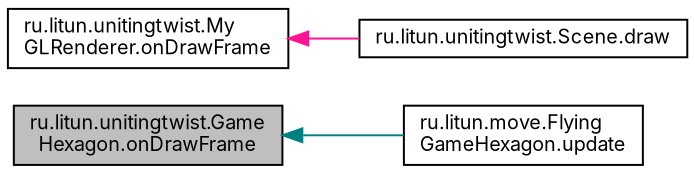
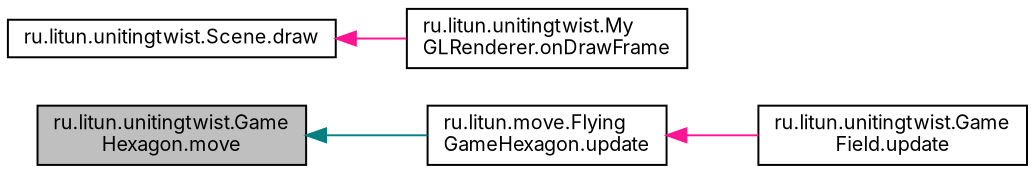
edge "ru.litun.unitingtwist.Scene.draw" -> "ru.litun.unitingtwist.My GLRenderer.onDrawFrame": reversed
node "ru.litun.unitingtwist.Game Hexagon.onDrawFrame": label "ru.litun.unitingtwist.Game Hexagon.onDrawFrame" -> "ru.litun.unitingtwist.Game Hexagon.move"
node "ru.litun.unitingtwist.Game Field.update": added
